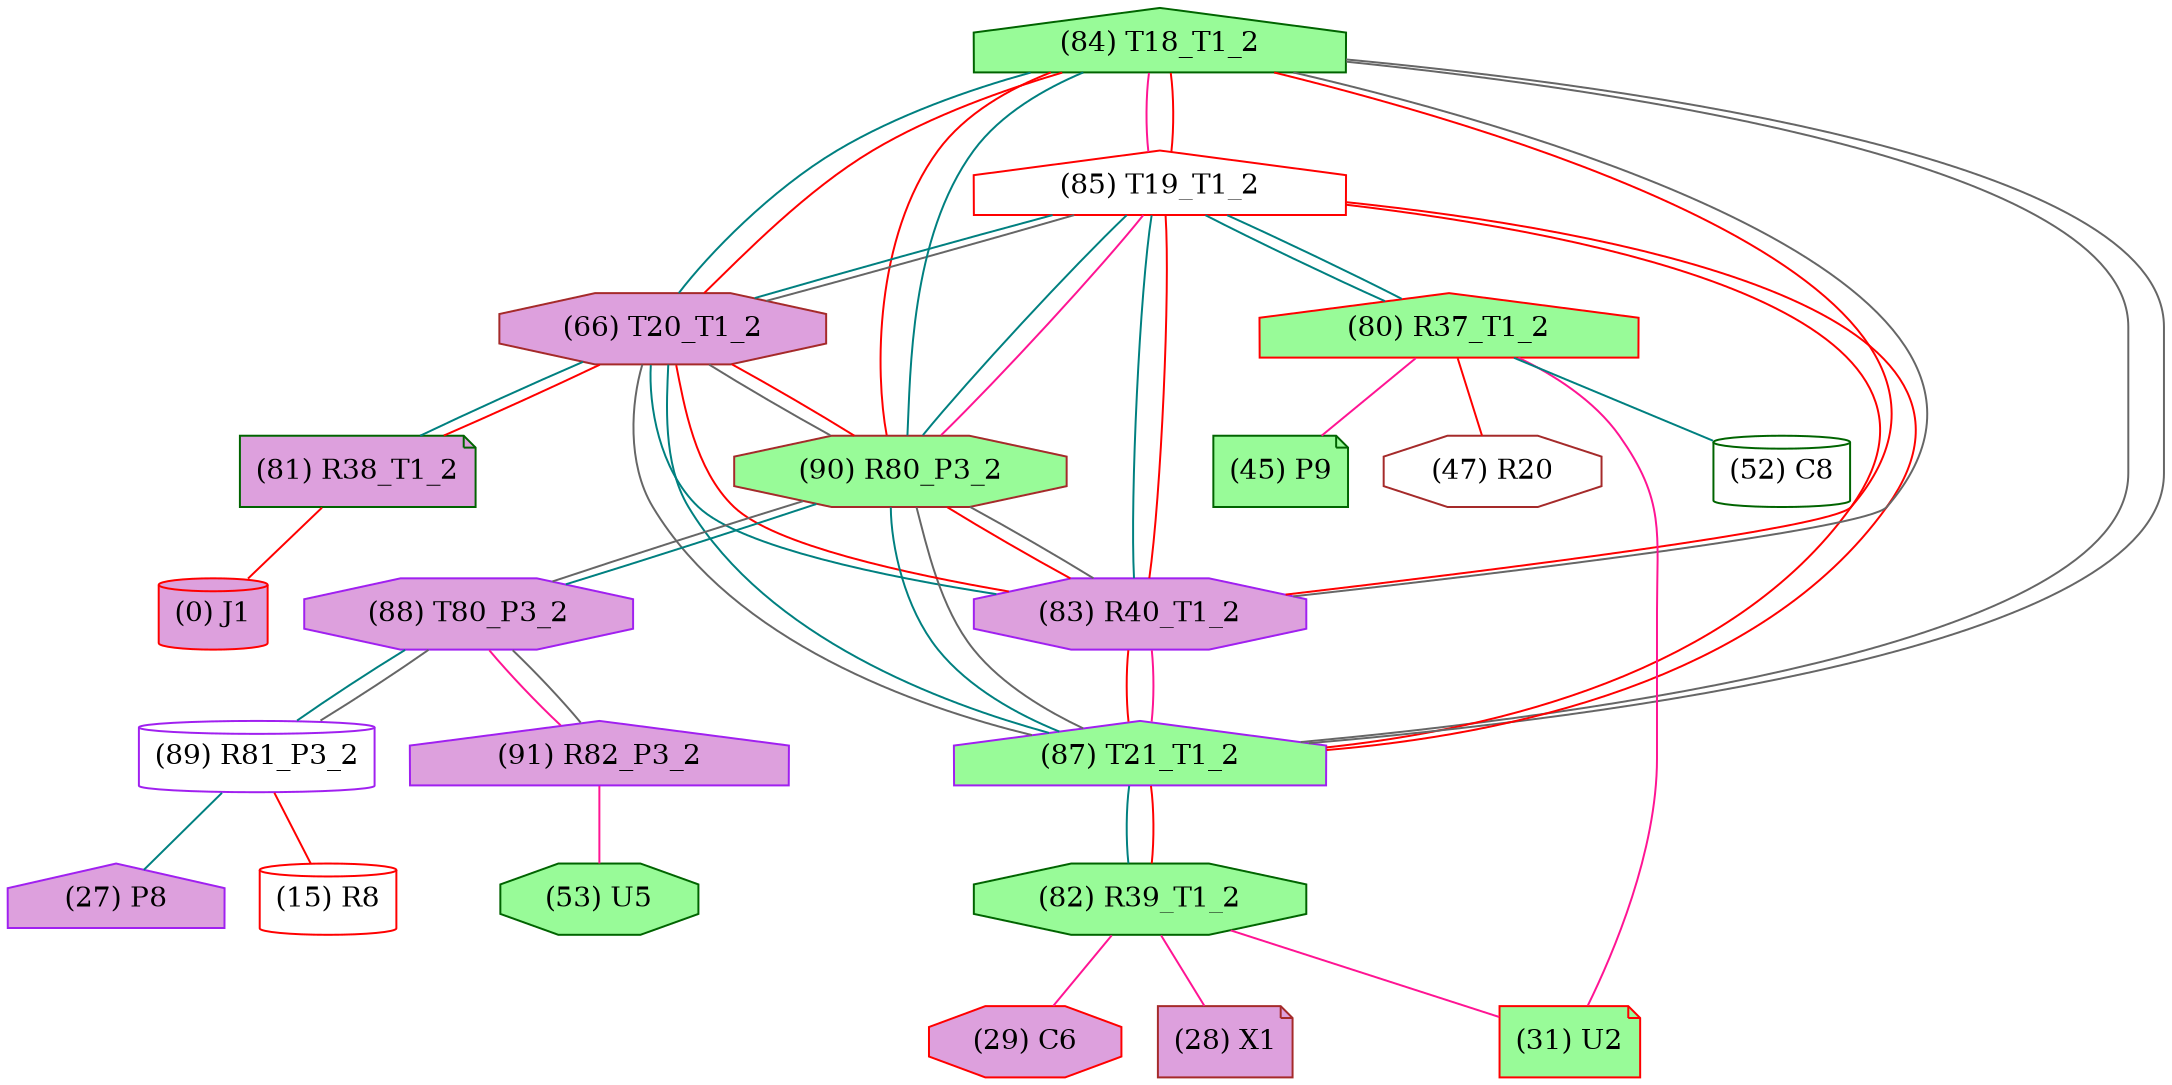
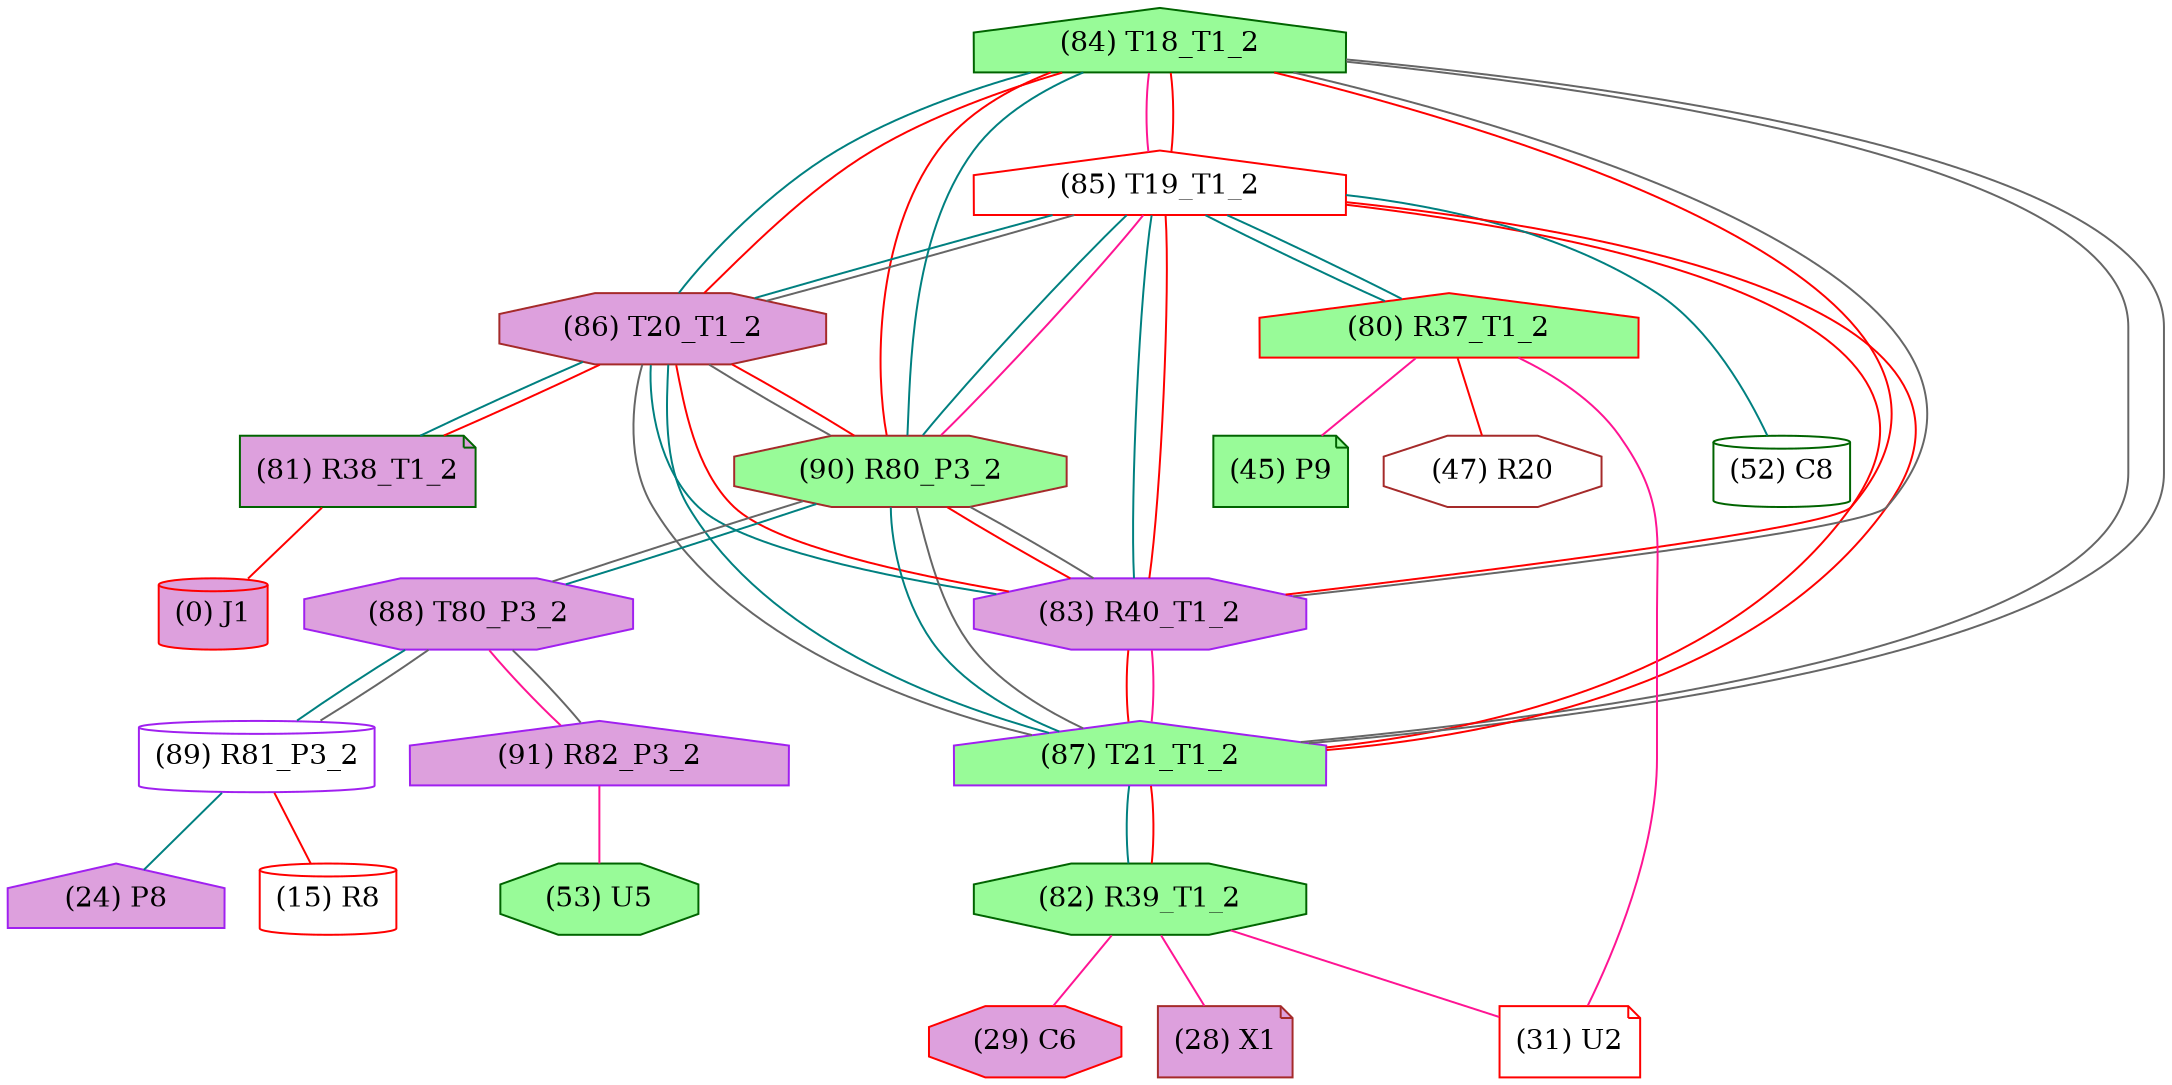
node "(66) T20_T1_2": label "(66) T20_T1_2" -> "(86) T20_T1_2"
edge "(80) R37_T1_2" -- "(52) C8": now "(85) T19_T1_2" -- "(52) C8"
node "(27) P8": label "(27) P8" -> "(24) P8"
node "(31) U2": fillcolor palegreen -> white
